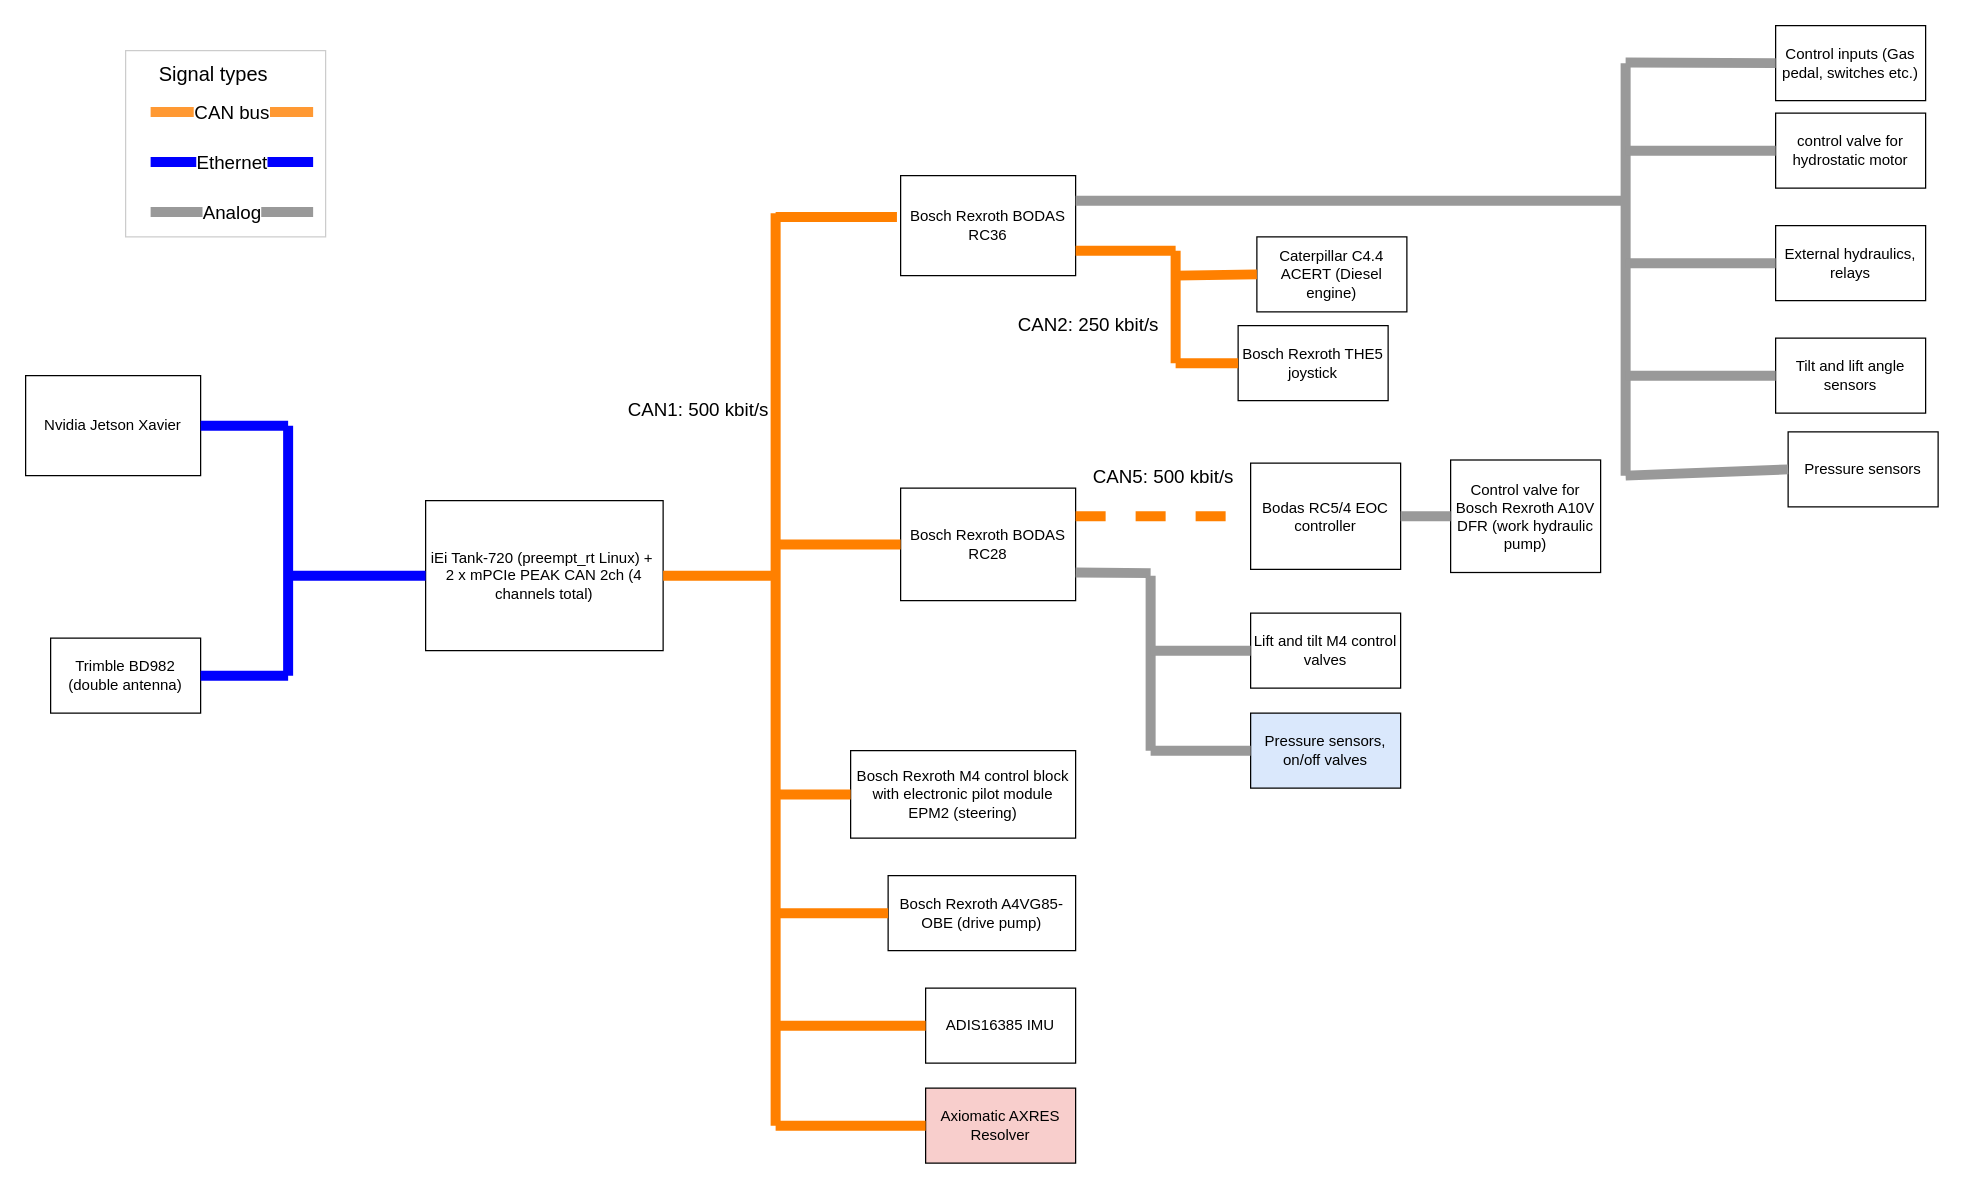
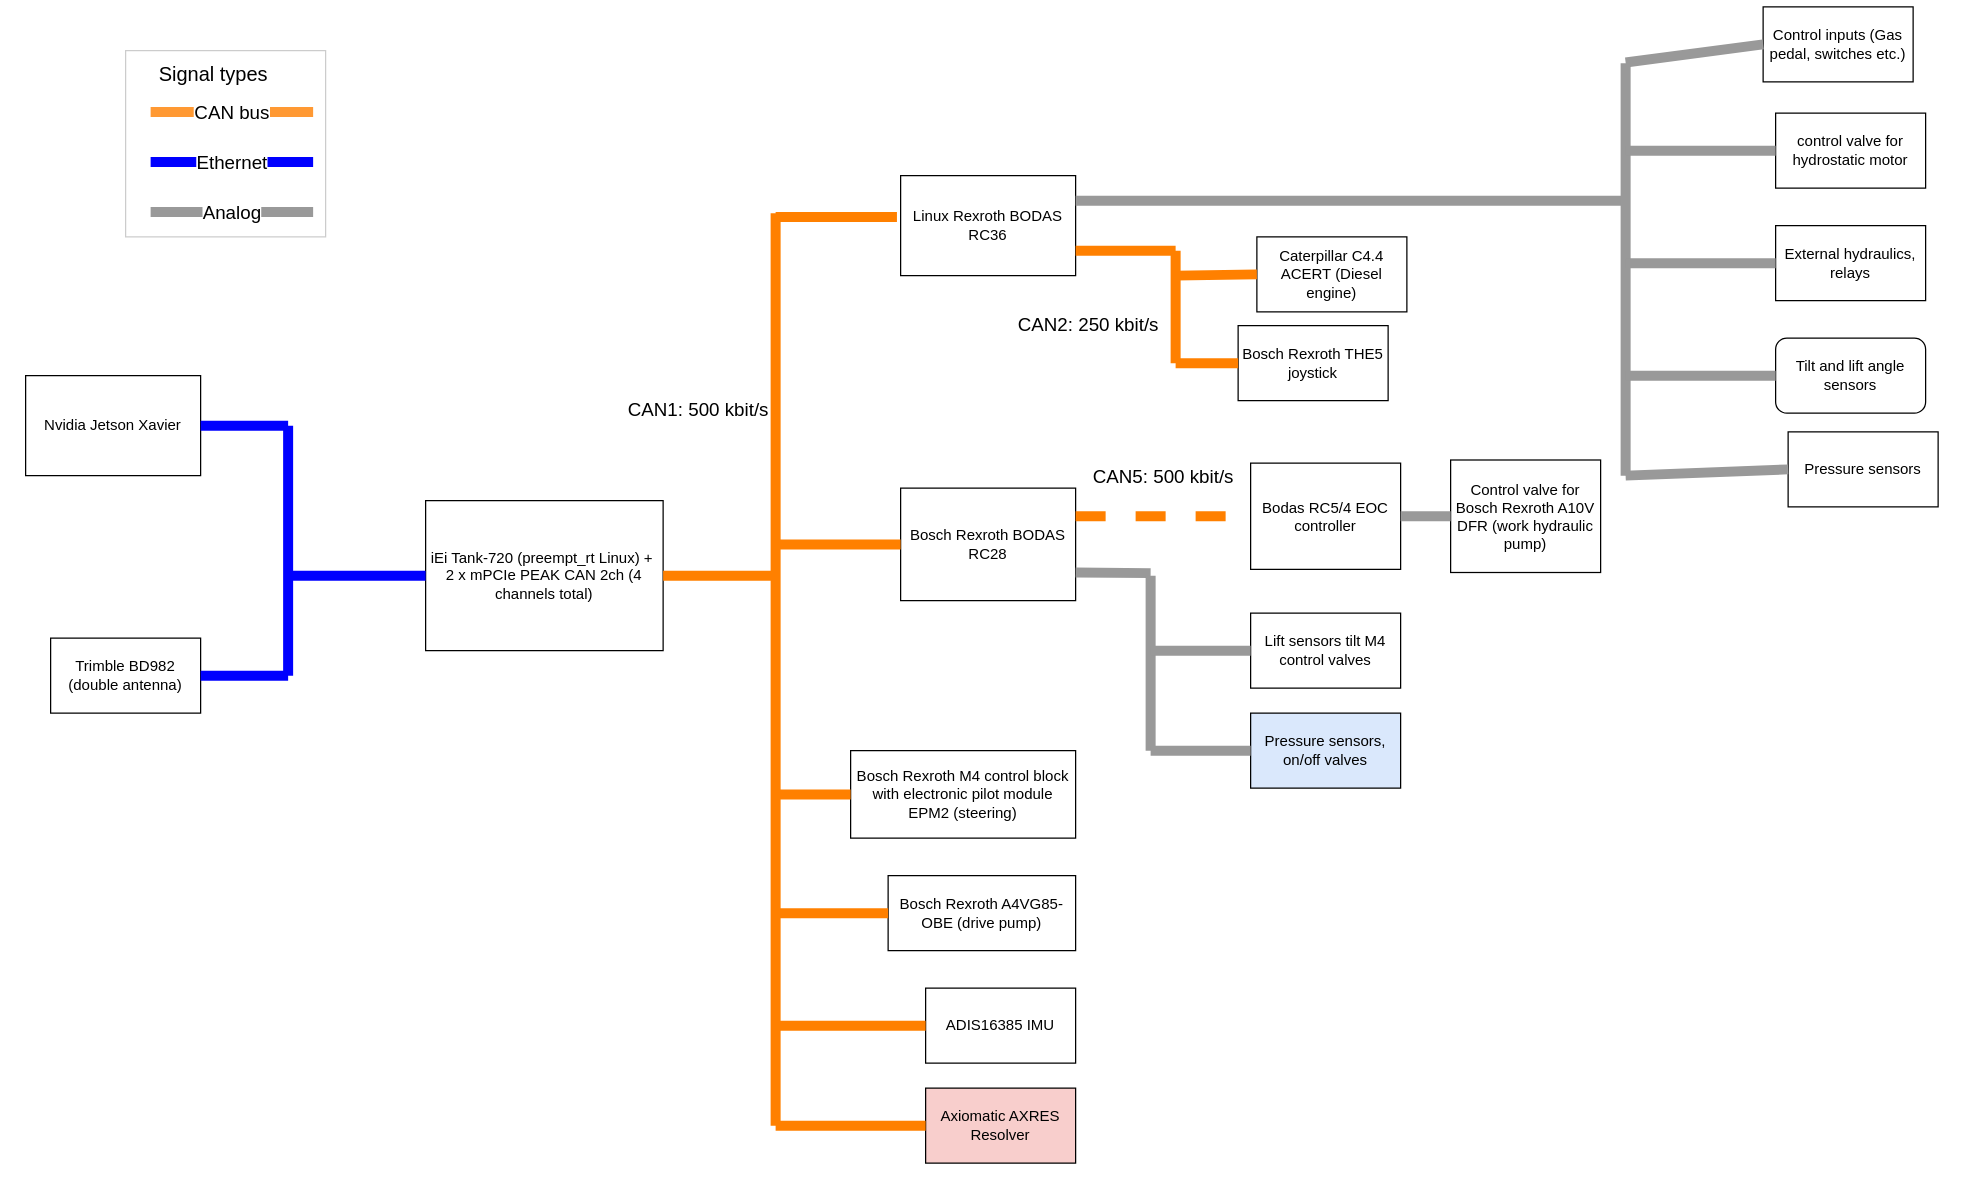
node "Control inputs (Gas pedal, switches etc.)": moved (1851, 63) -> (1838, 44)
node "Bosch Rexroth BODAS RC36": label "Bosch Rexroth BODAS RC36" -> "Linux Rexroth BODAS RC36"
node "Tilt and lift angle sensors": shape rectangle -> rounded rectangle
node "Lift and tilt M4 control valves": label "Lift and tilt M4 control valves" -> "Lift sensors tilt M4 control valves"
